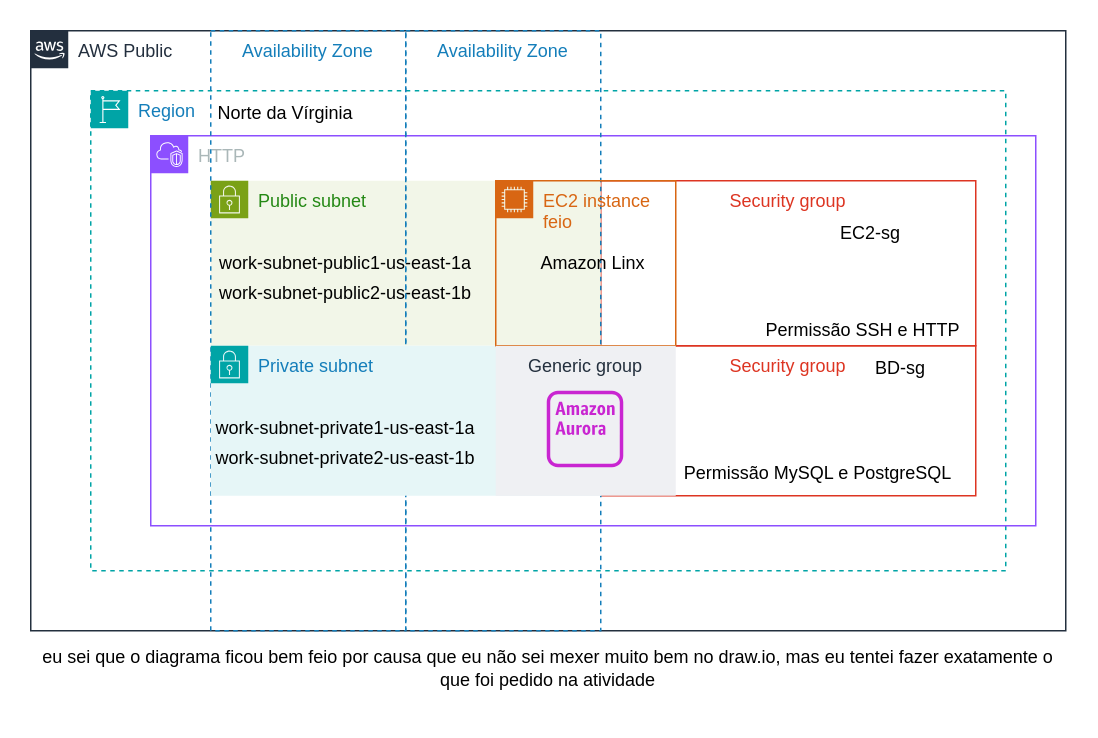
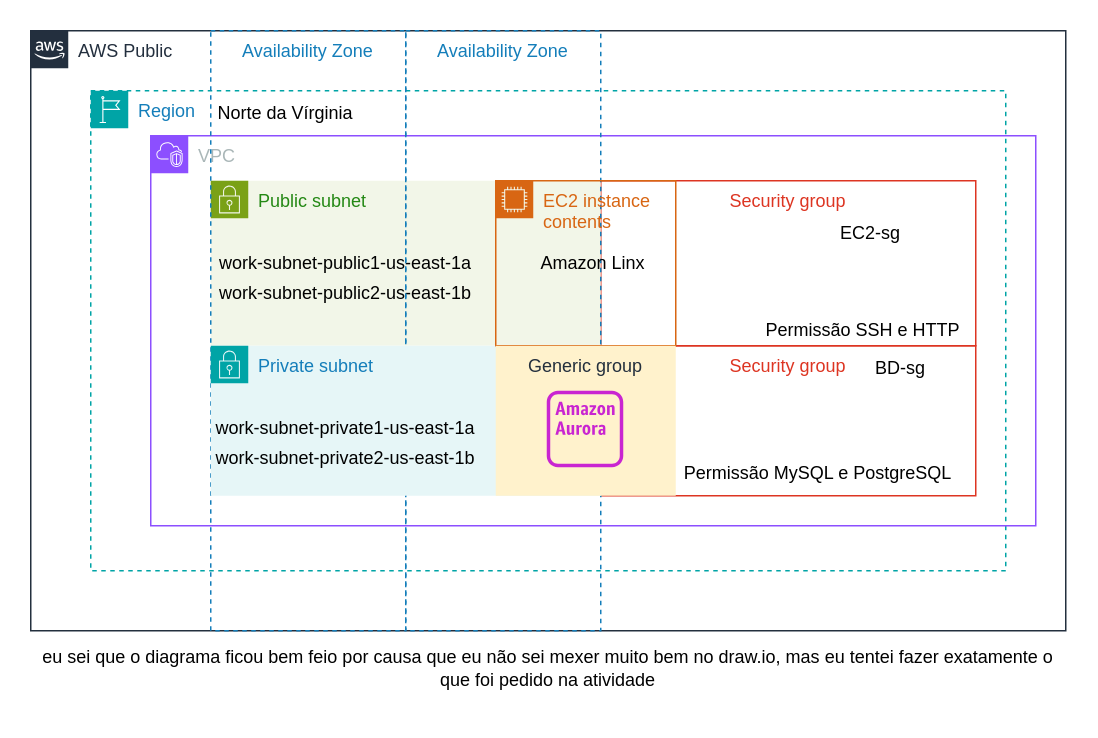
node "HTTP": label "HTTP" -> "VPC"
node "EC2 instance feio": label "EC2 instance feio" -> "EC2 instance contents"
node "Generic group": fillcolor #eff0f3 -> #fff2cc
